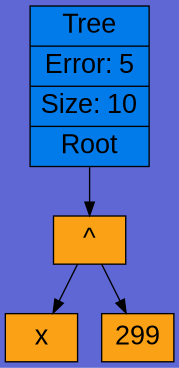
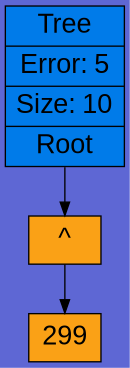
node "x": removed
